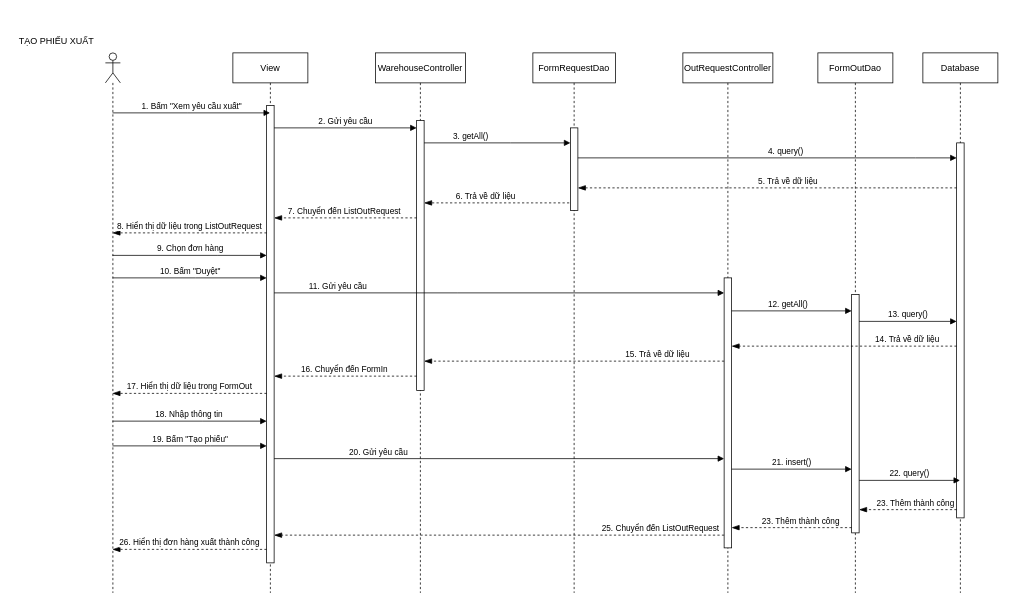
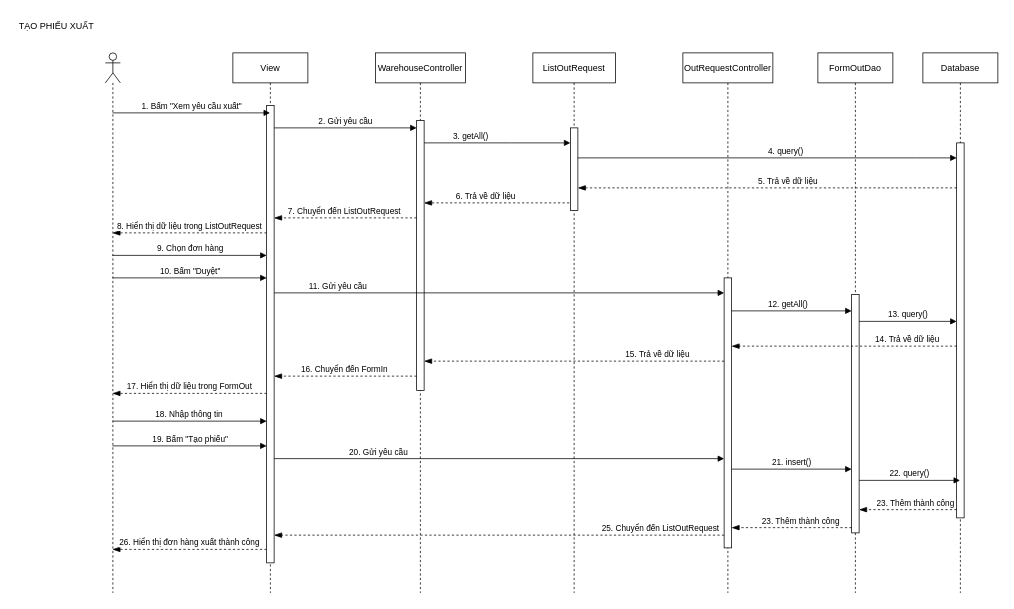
node "TẠO PHIẾU XUẤT": moved (57, 42) -> (57, 27)
node "FormRequestDao": label "FormRequestDao" -> "ListOutRequest"
